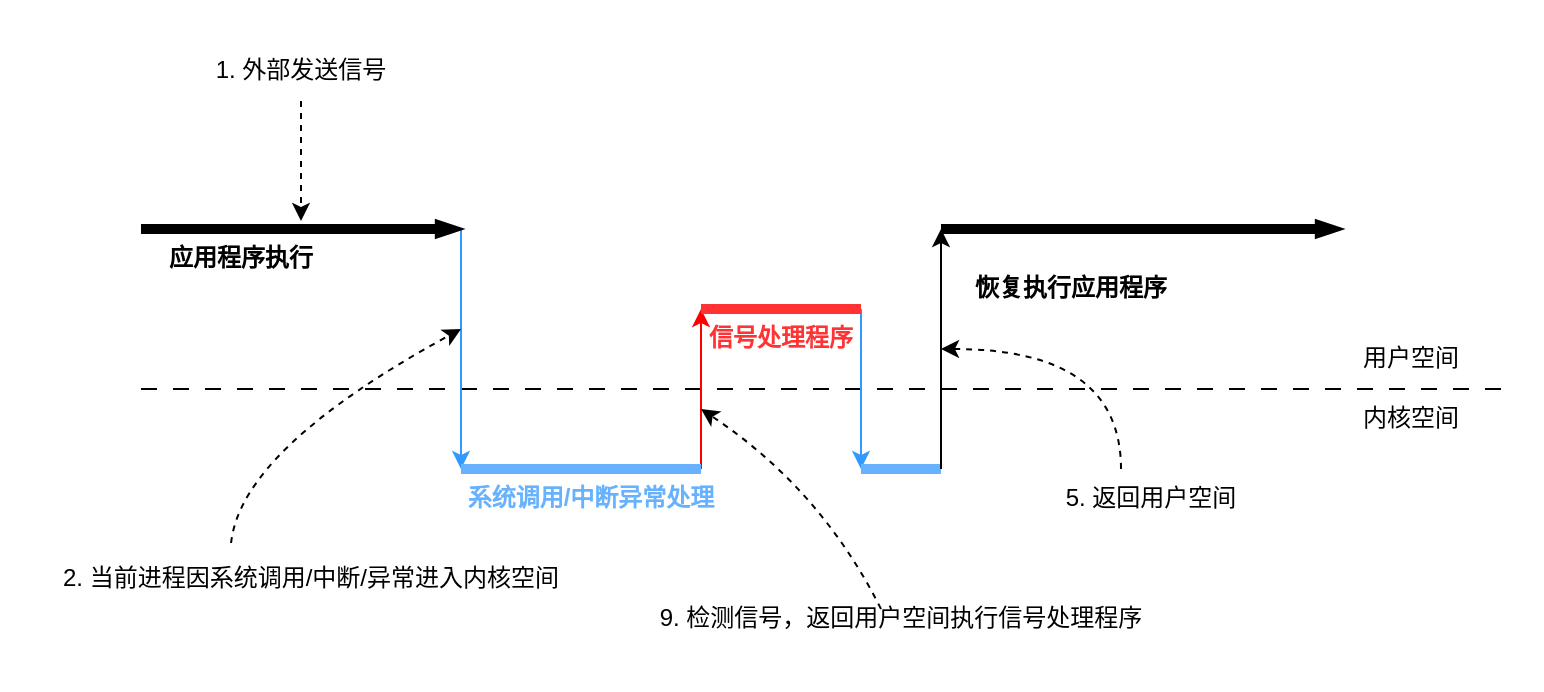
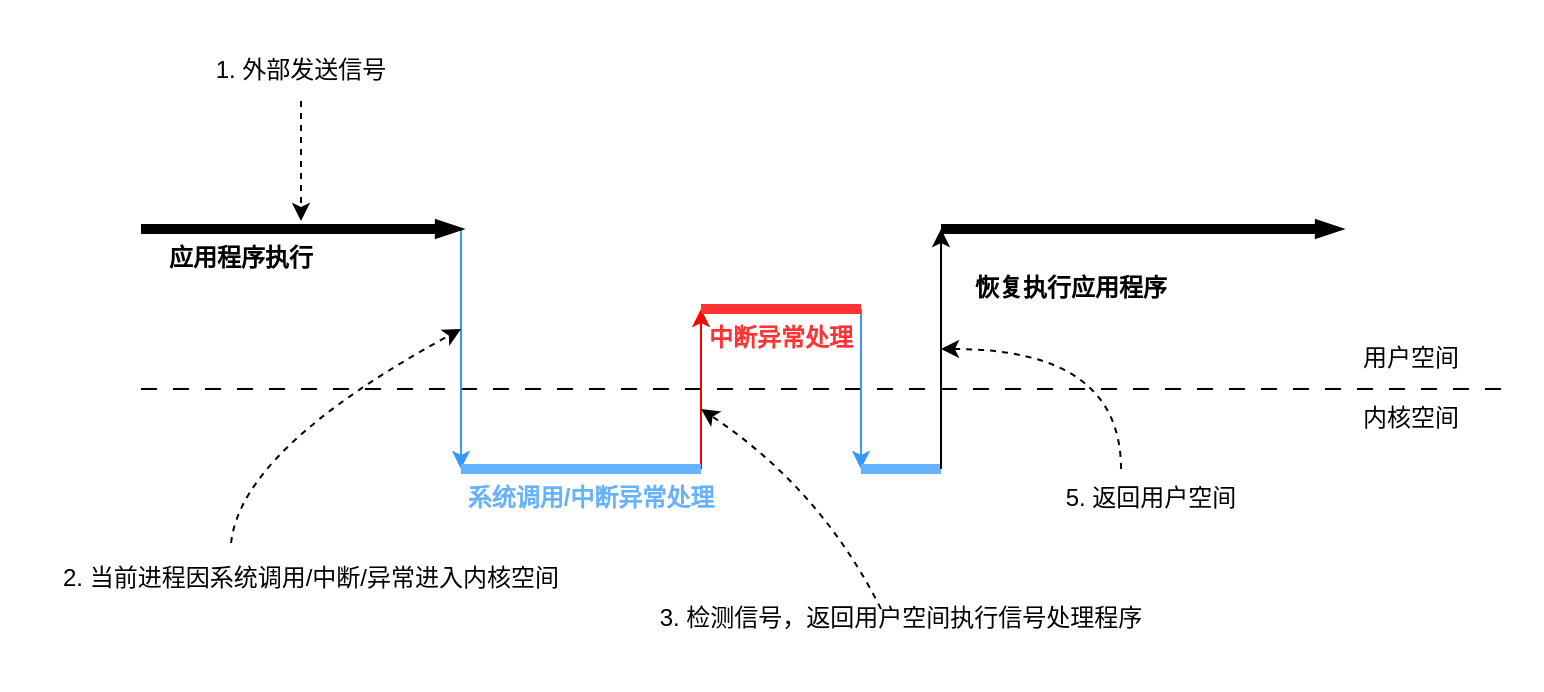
node "信号处理程序": label "信号处理程序" -> "中断异常处理"
node "9. 检测信号，返回用户空间执行信号处理程序": label "9. 检测信号，返回用户空间执行信号处理程序" -> "3. 检测信号，返回用户空间执行信号处理程序"
